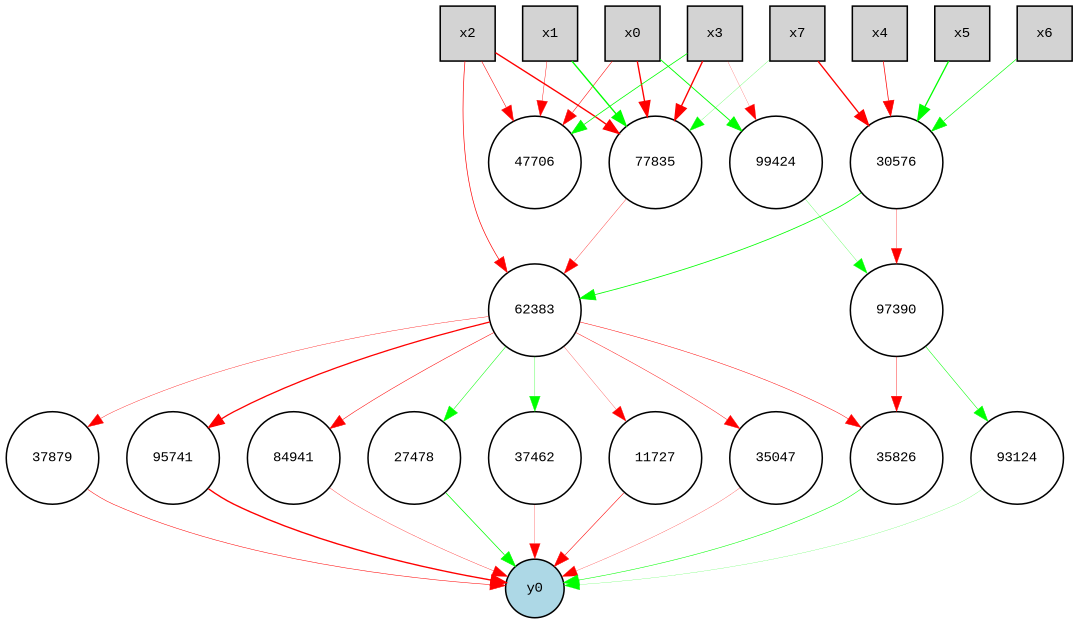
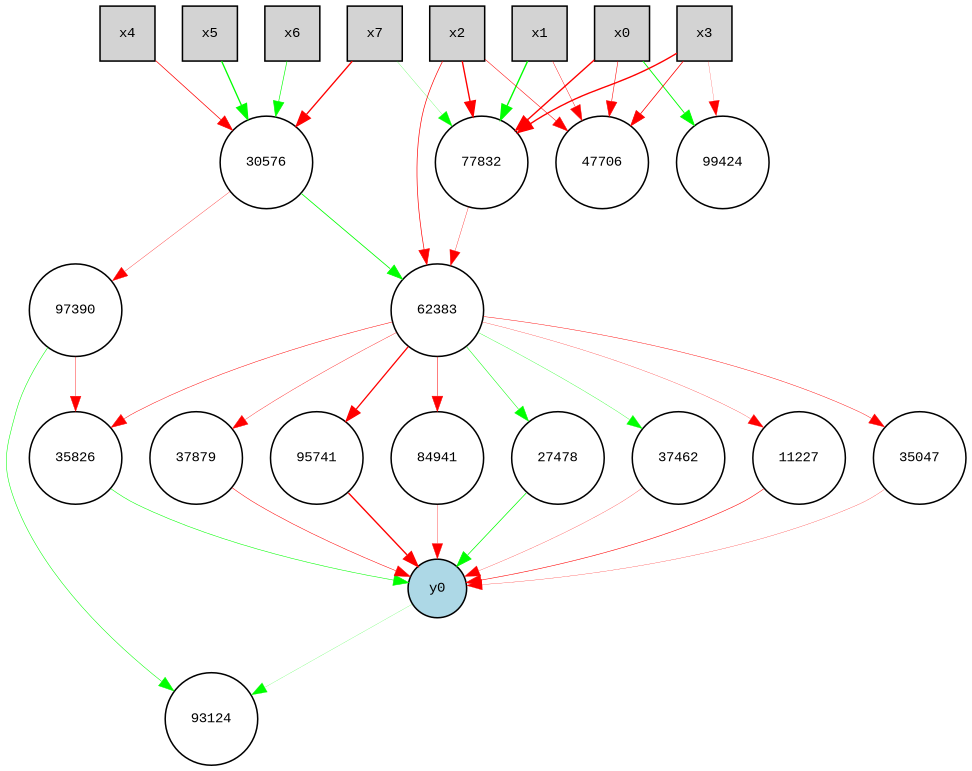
edge "x3" -> "47706": color green -> red
node "77835": label "77835" -> "77832"
edge "99424" -> "97390": removed
node "11727": label "11727" -> "11227"
edge "93124" -> "y0": reversed
